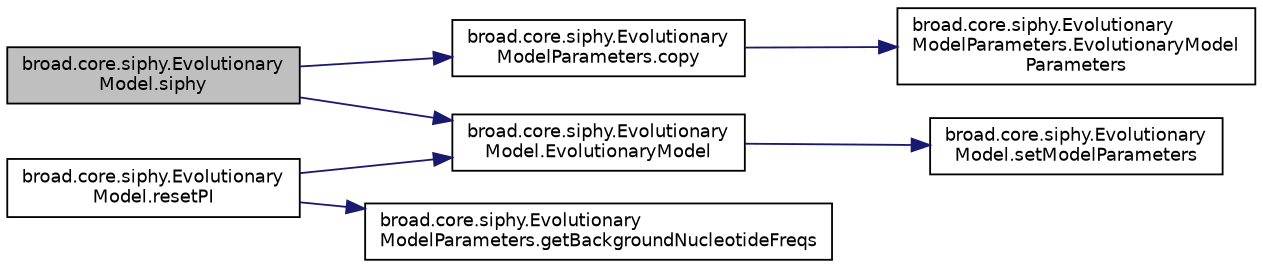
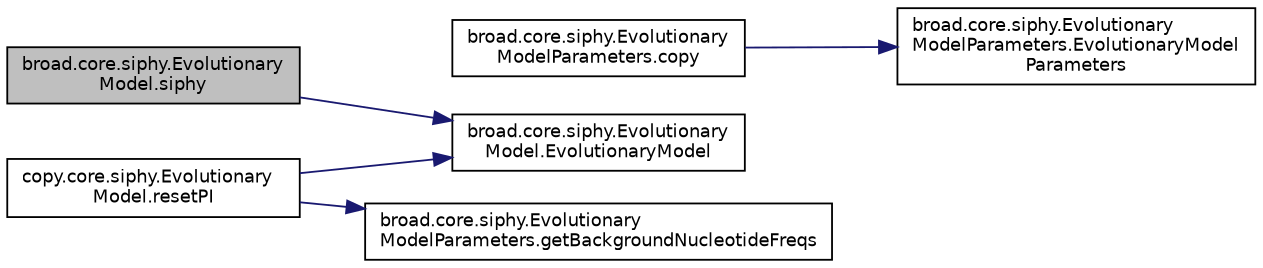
edge "broad.core.siphy.Evolutionary Model.siphy" -> "broad.core.siphy.Evolutionary ModelParameters.copy": removed
node "broad.core.siphy.Evolutionary Model.setModelParameters": removed
node "broad.core.siphy.Evolutionary Model.resetPI": label "broad.core.siphy.Evolutionary Model.resetPI" -> "copy.core.siphy.Evolutionary Model.resetPI"
